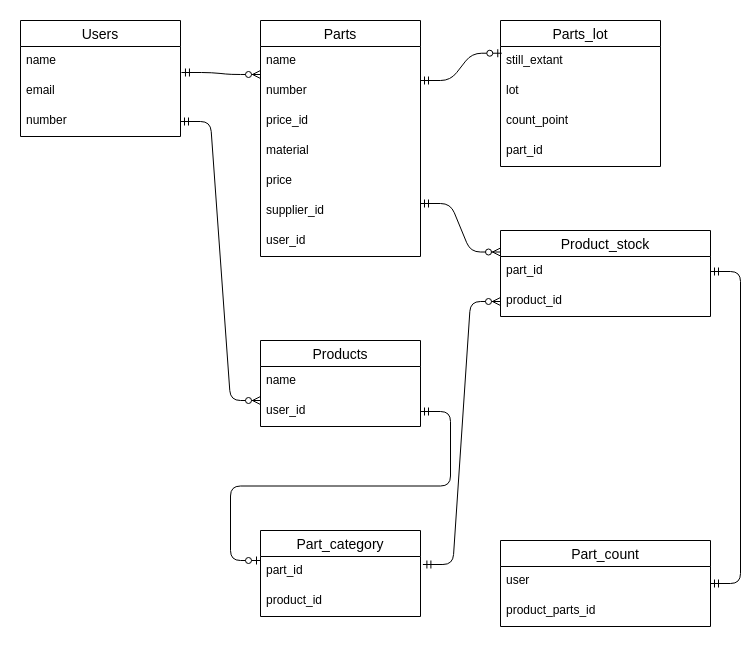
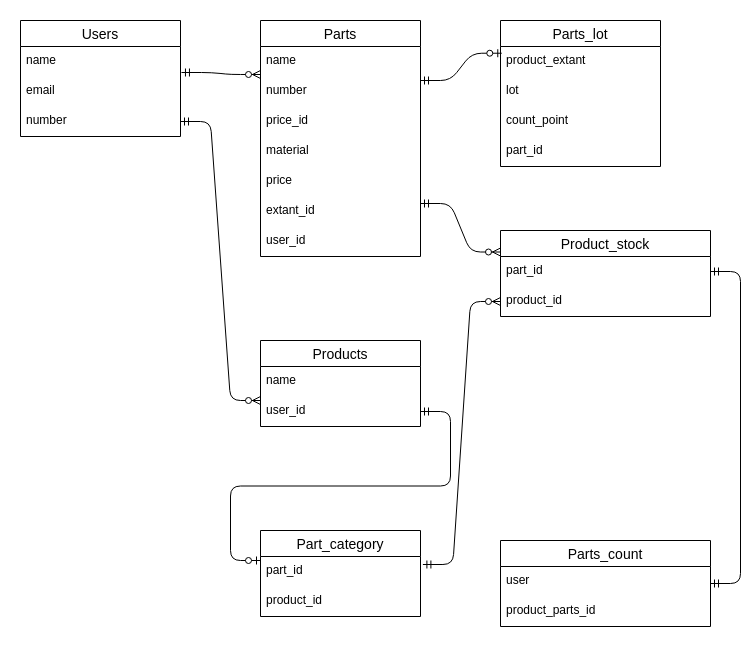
node "still_extant": label "still_extant" -> "product_extant"
node "supplier_id": label "supplier_id" -> "extant_id"
node "Part_count": label "Part_count" -> "Parts_count"
